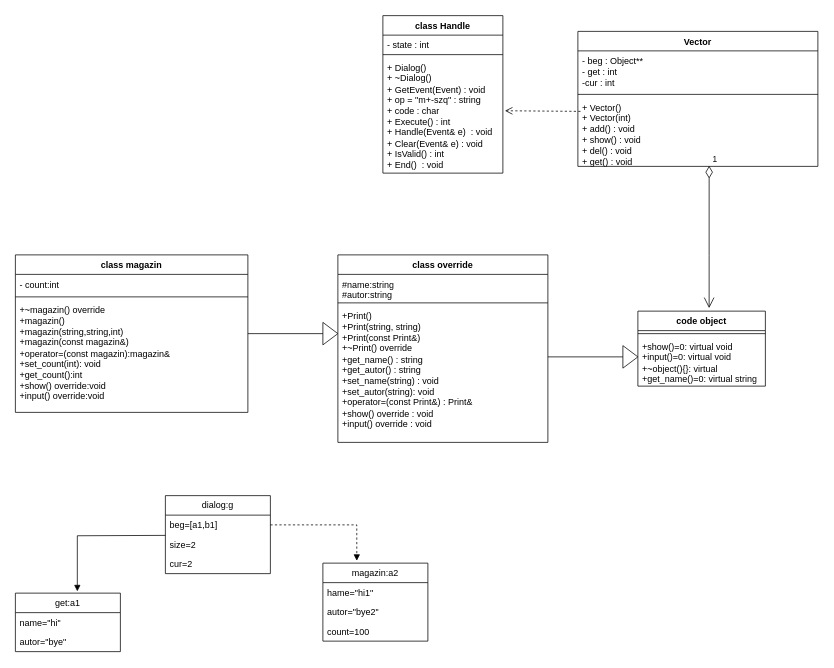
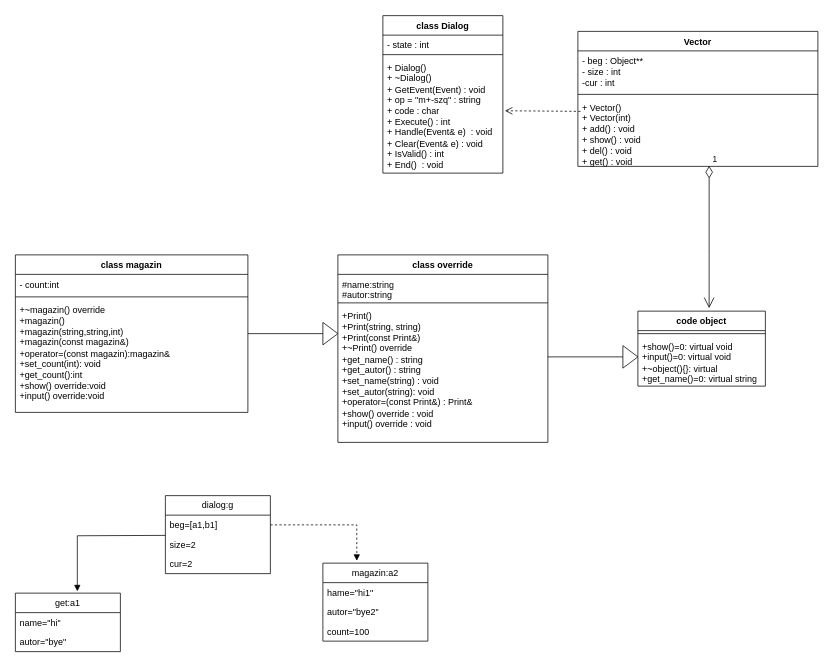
node "class Handle": label "class Handle" -> "class Dialog"
node "- beg : Object** - get : int -cur : int": label "- beg : Object** - get : int -cur : int" -> "- beg : Object** - size : int -cur : int"
